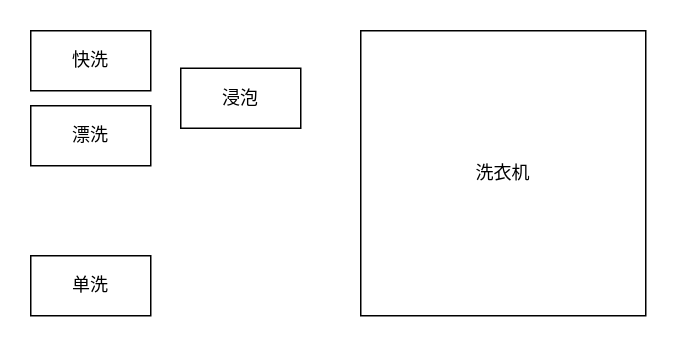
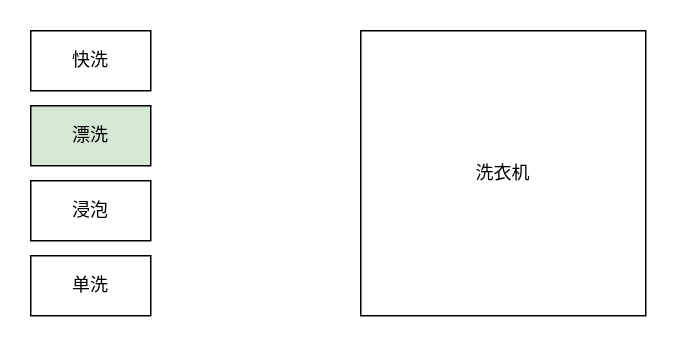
node "浸泡": moved (241, 98) -> (91, 211)
node "漂洗": fillcolor #ffffff -> #d5e8d4
